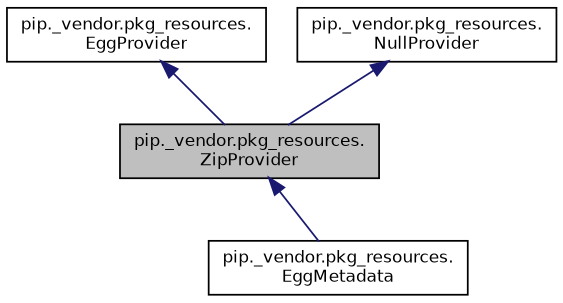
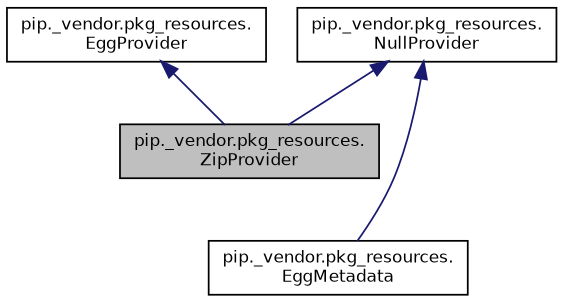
edge "pip._vendor.pkg_resources. EggMetadata" -> "pip._vendor.pkg_resources. ZipProvider": now "pip._vendor.pkg_resources. EggMetadata" -> "pip._vendor.pkg_resources. NullProvider"
